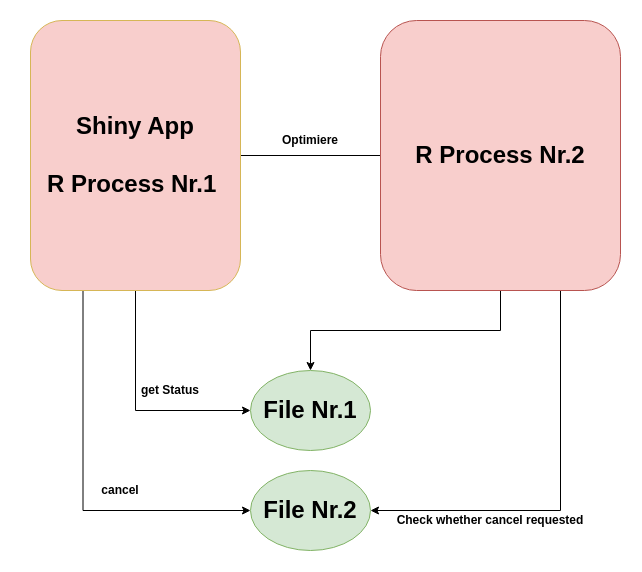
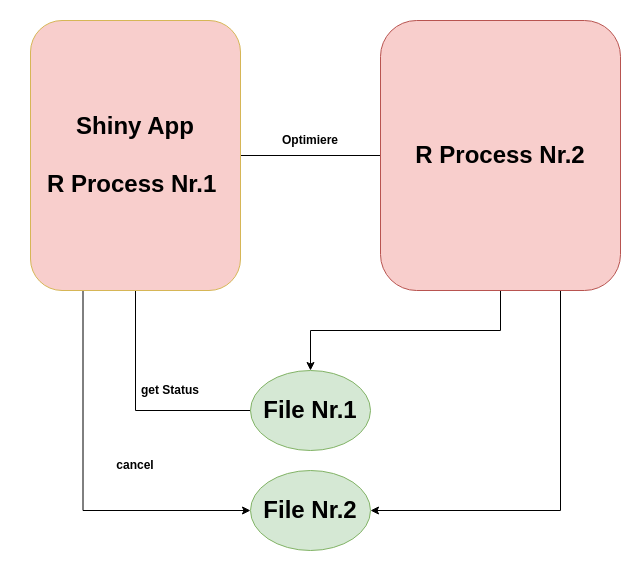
edge "Shiny App R Process Nr.1" -> "File Nr.1": arrowhead classic -> none
node "cancel": moved (121, 491) -> (136, 466)
node "Check whether cancel requested": removed
